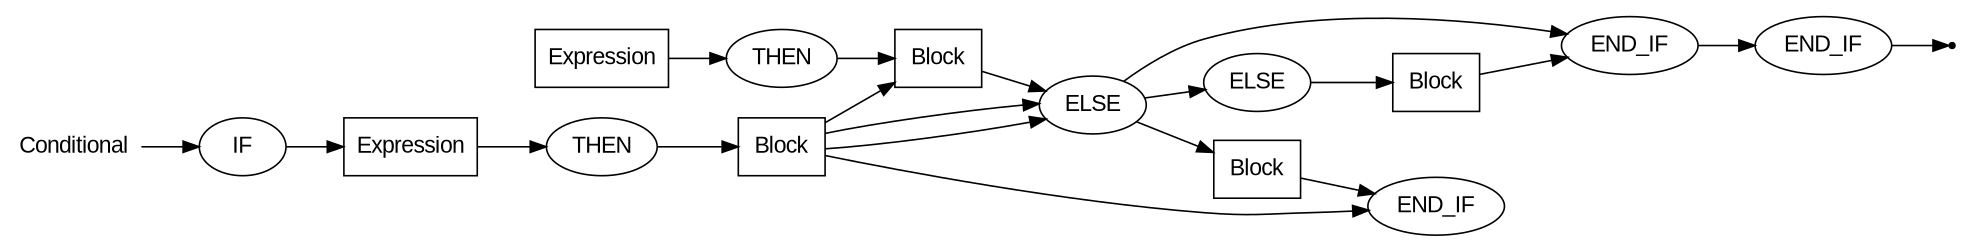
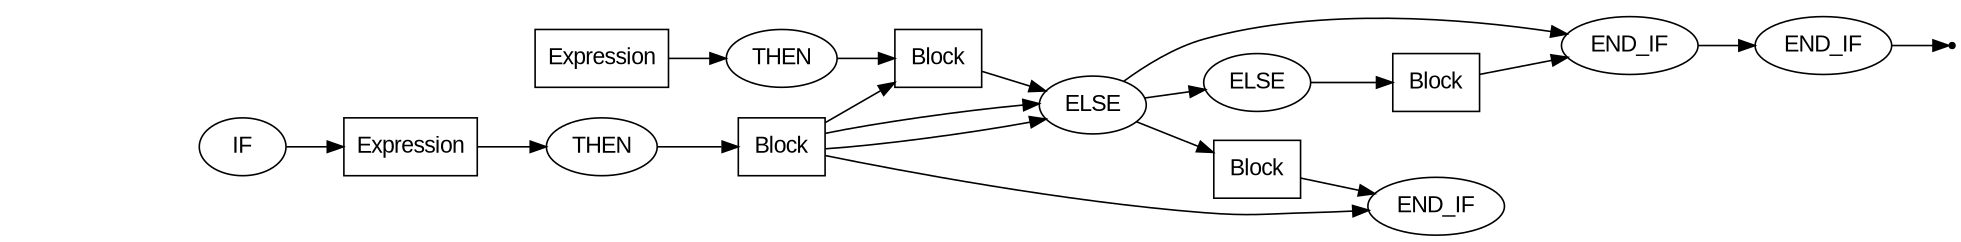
node "Conditional": removed
